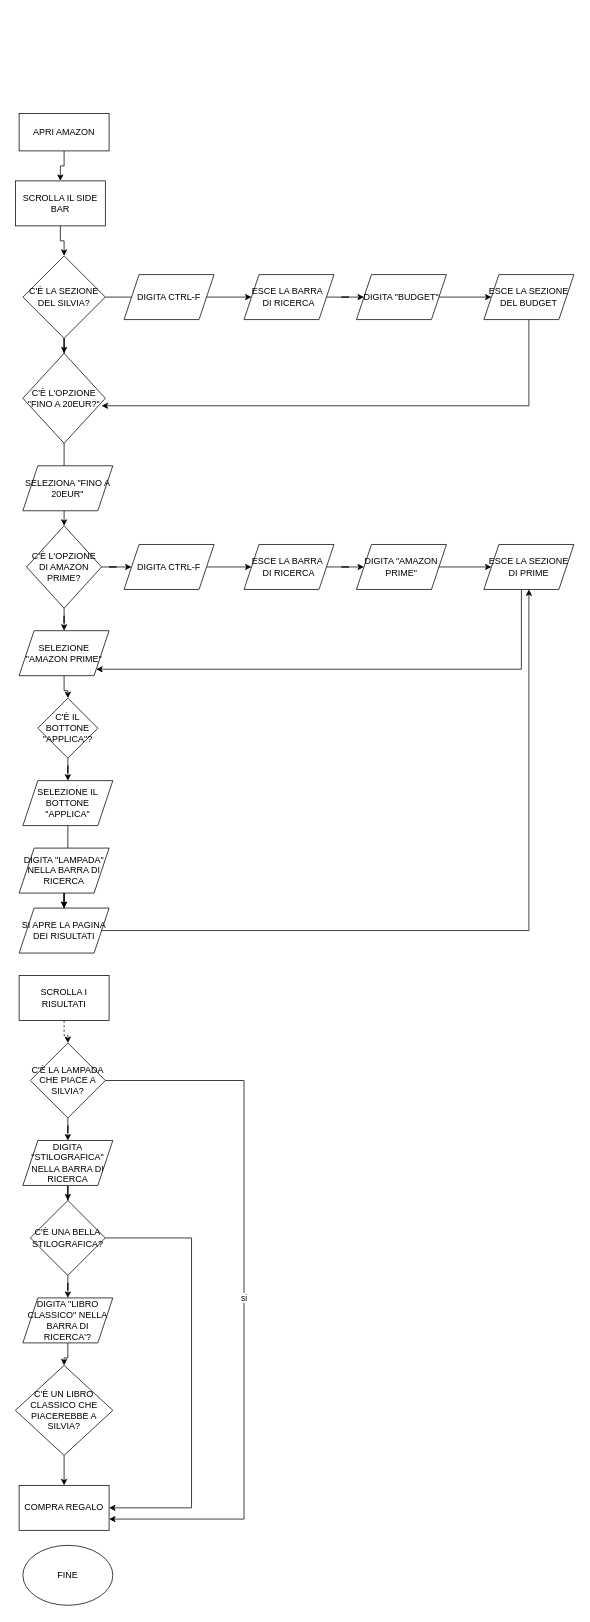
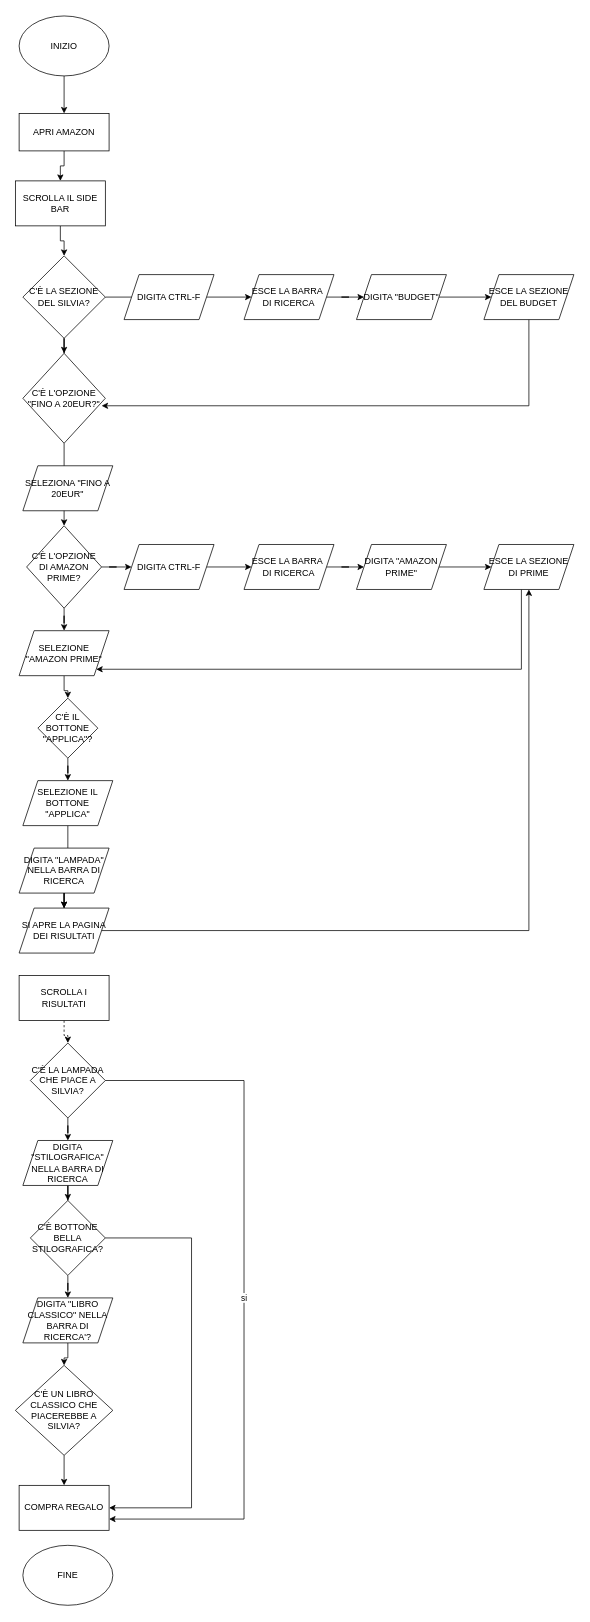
node "INIZIO": added
edge "INIZIO" -> "APRI AMAZON": added
node "C'È UNA BELLA STILOGRAFICA?": label "C'È UNA BELLA STILOGRAFICA?" -> "C'È BOTTONE BELLA STILOGRAFICA?"
